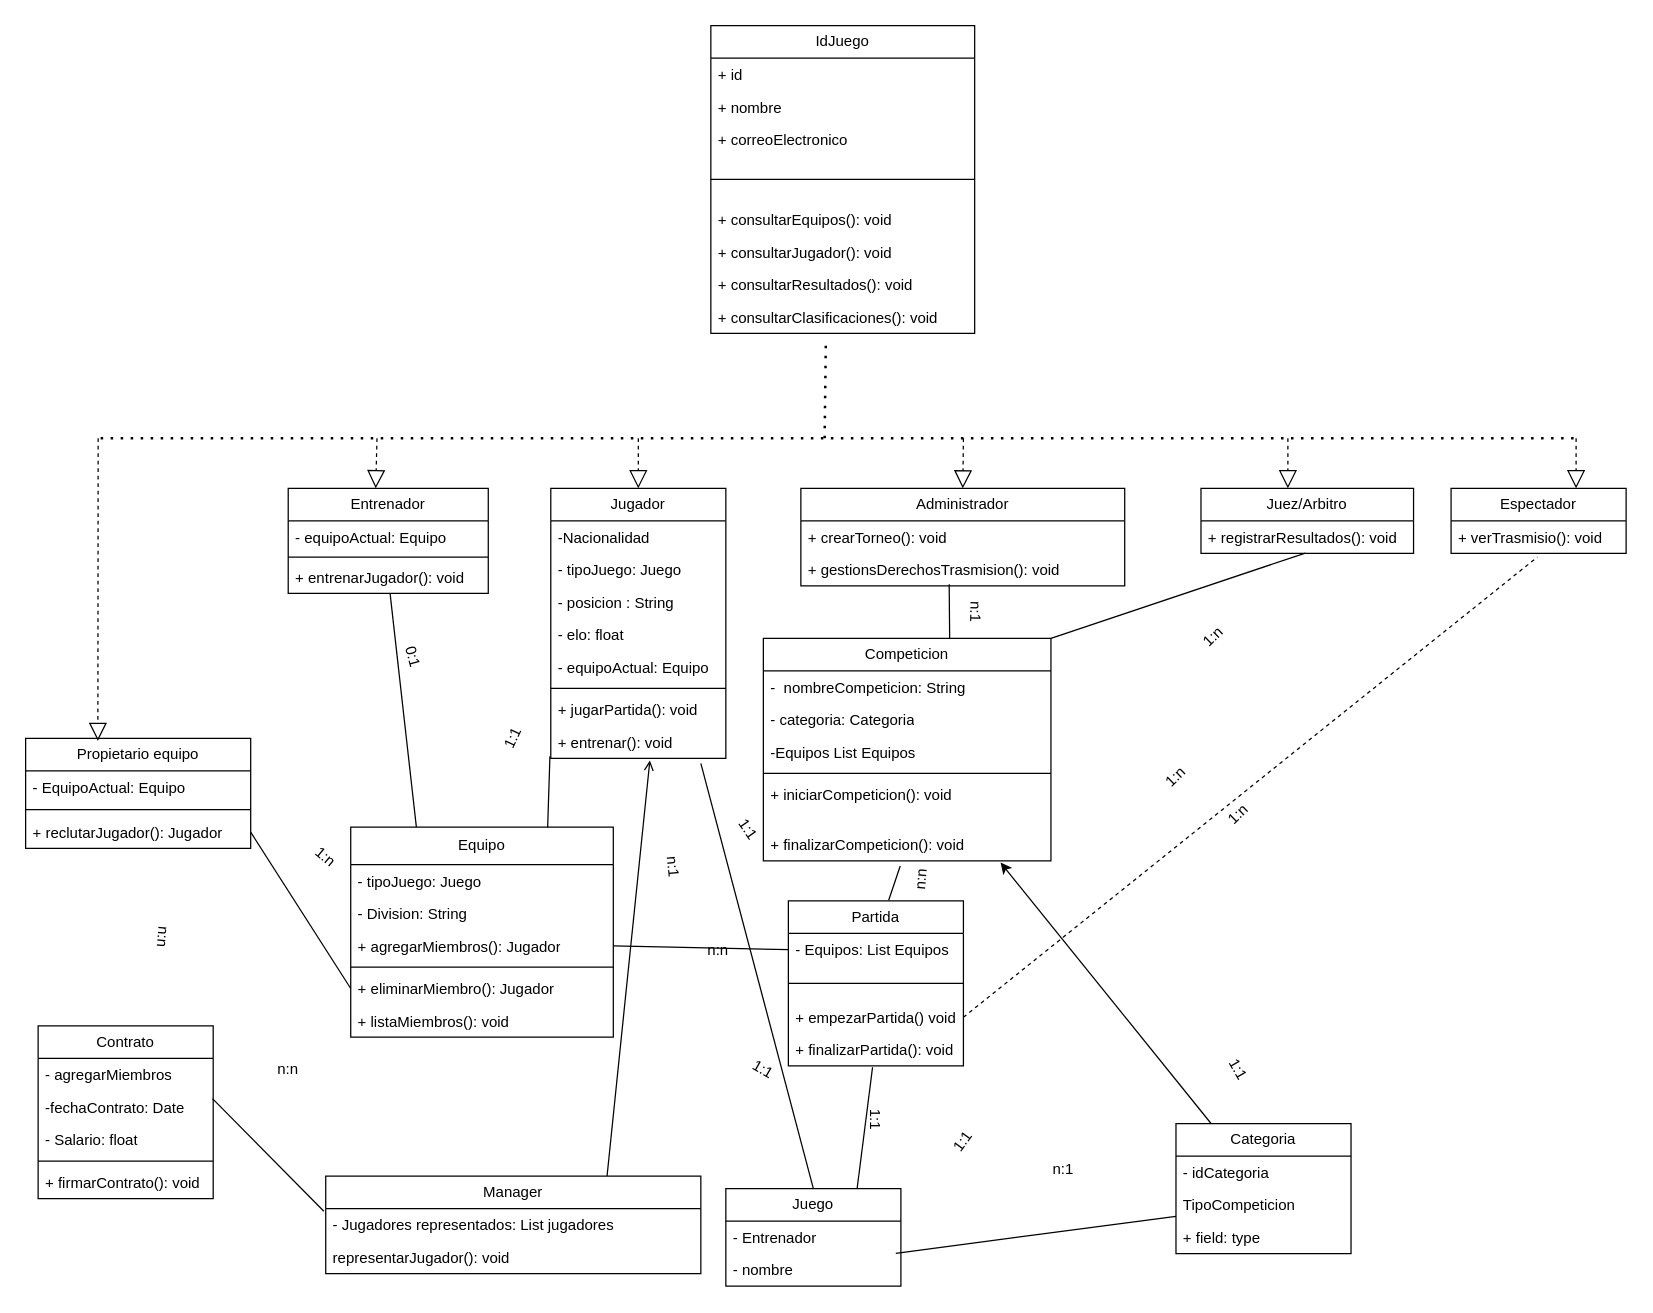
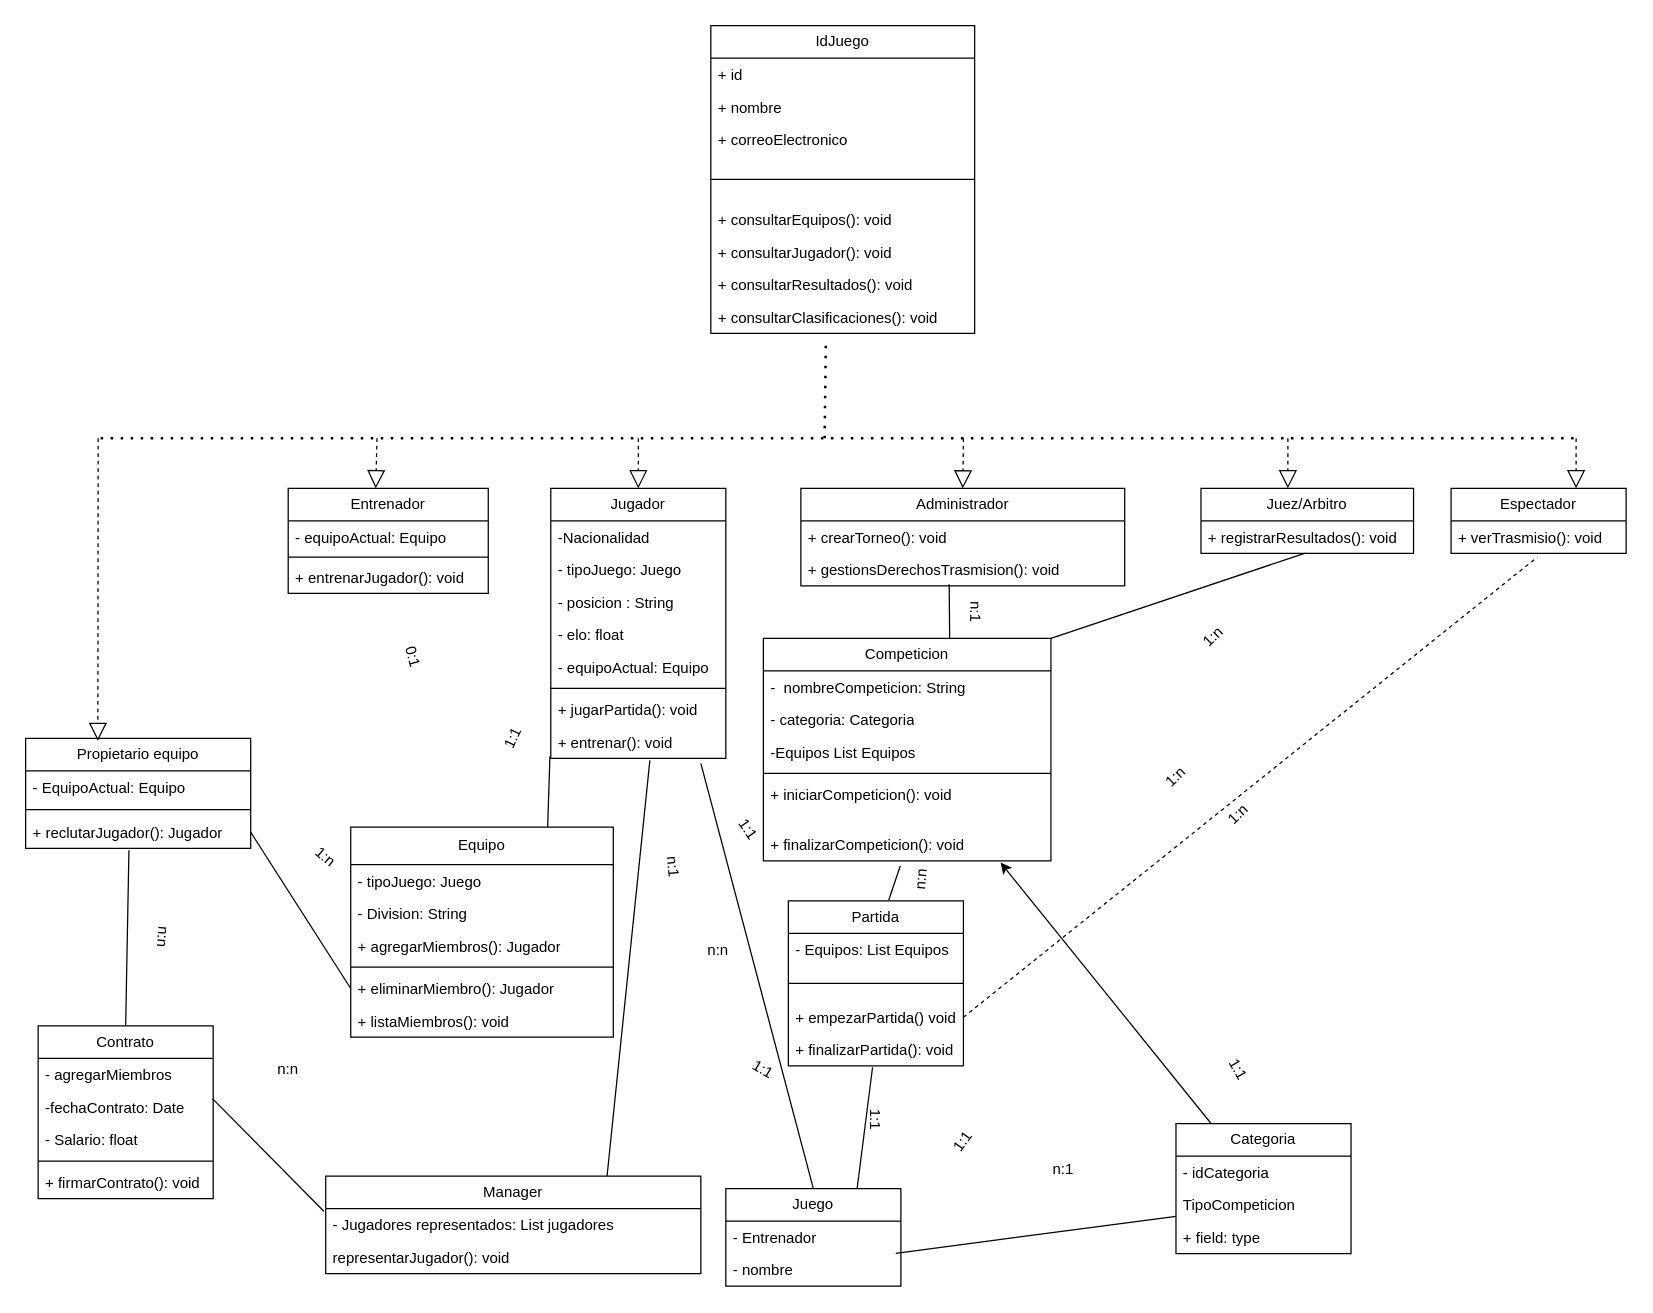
edge "+ entrenarJugador(): void" -- "Equipo": removed
edge "Manager" -> "+ entrenar(): void": arrowhead open -> none
edge "+ reclutarJugador(): Jugador" -- "Contrato": added
edge "+ agregarMiembros(): Jugador" -- "- Equipos: List Equipos": removed
